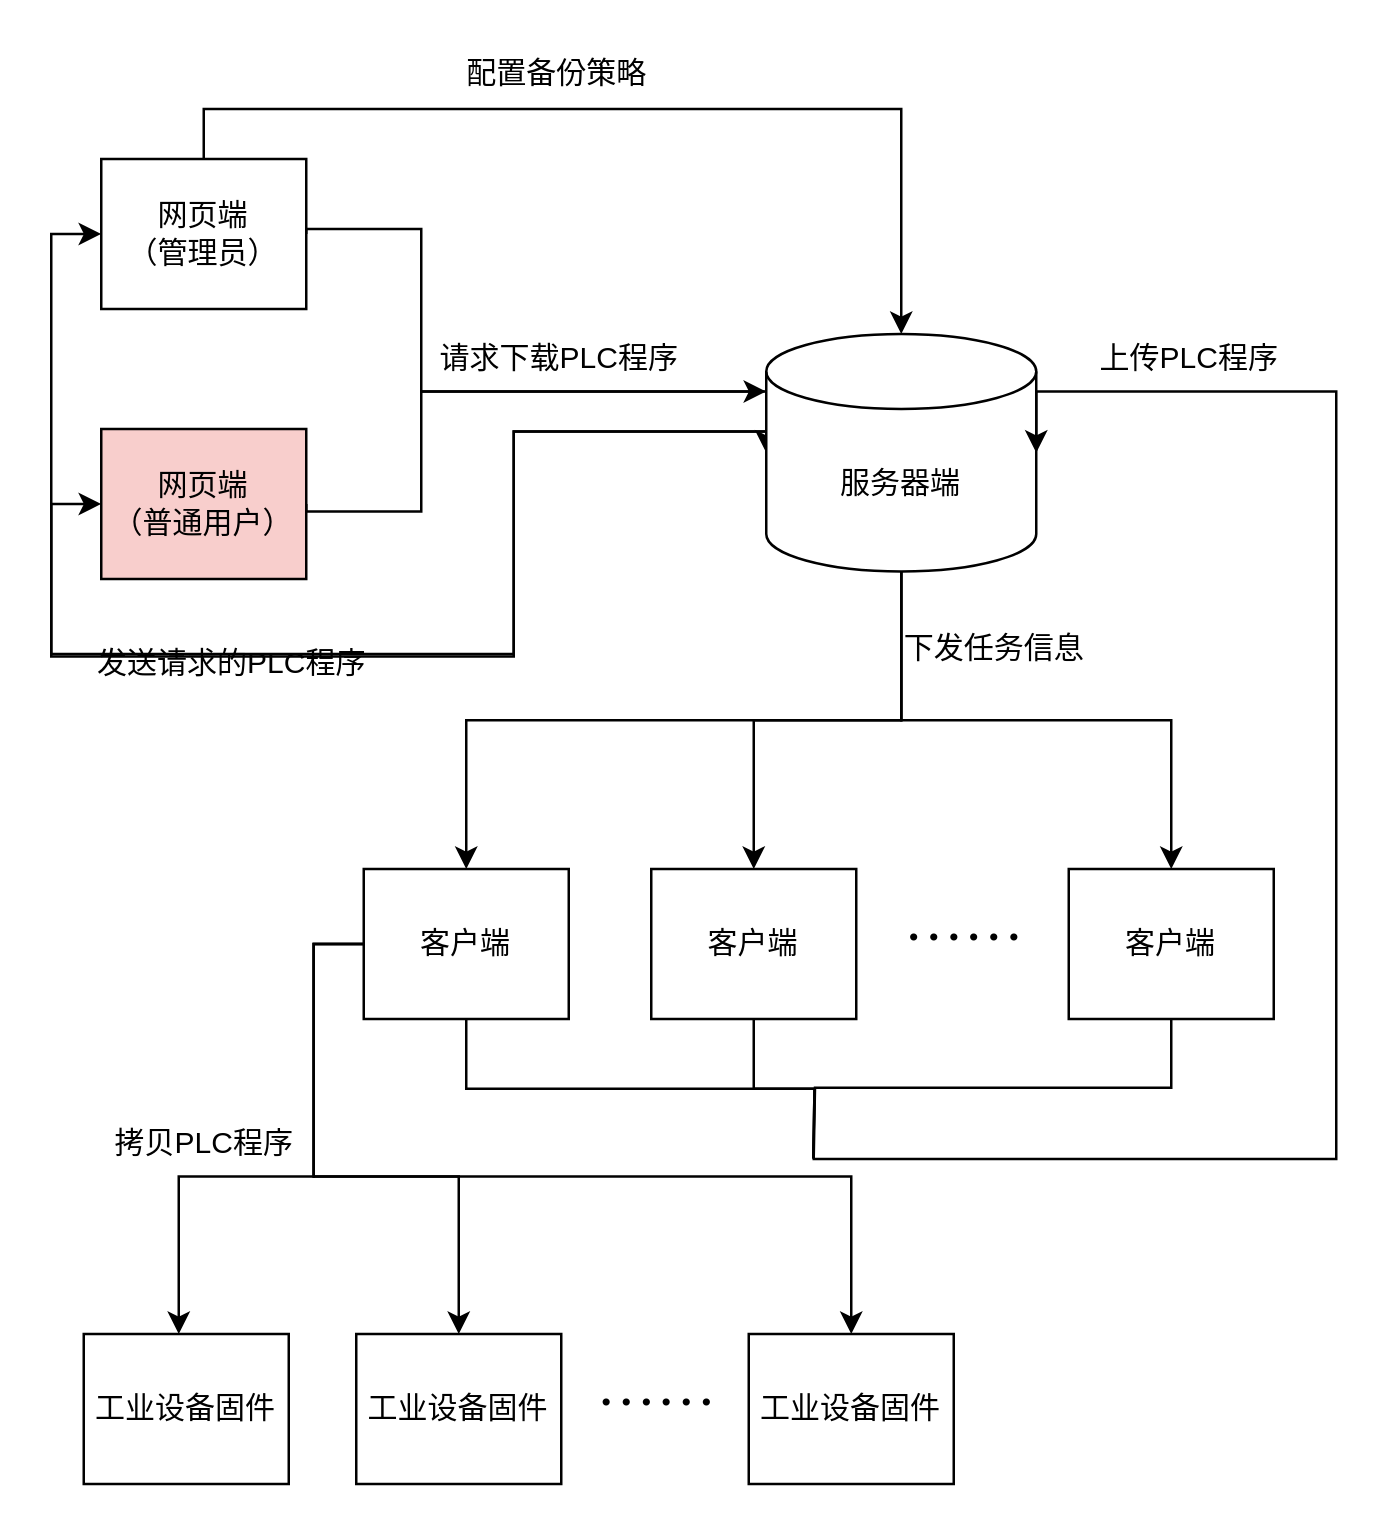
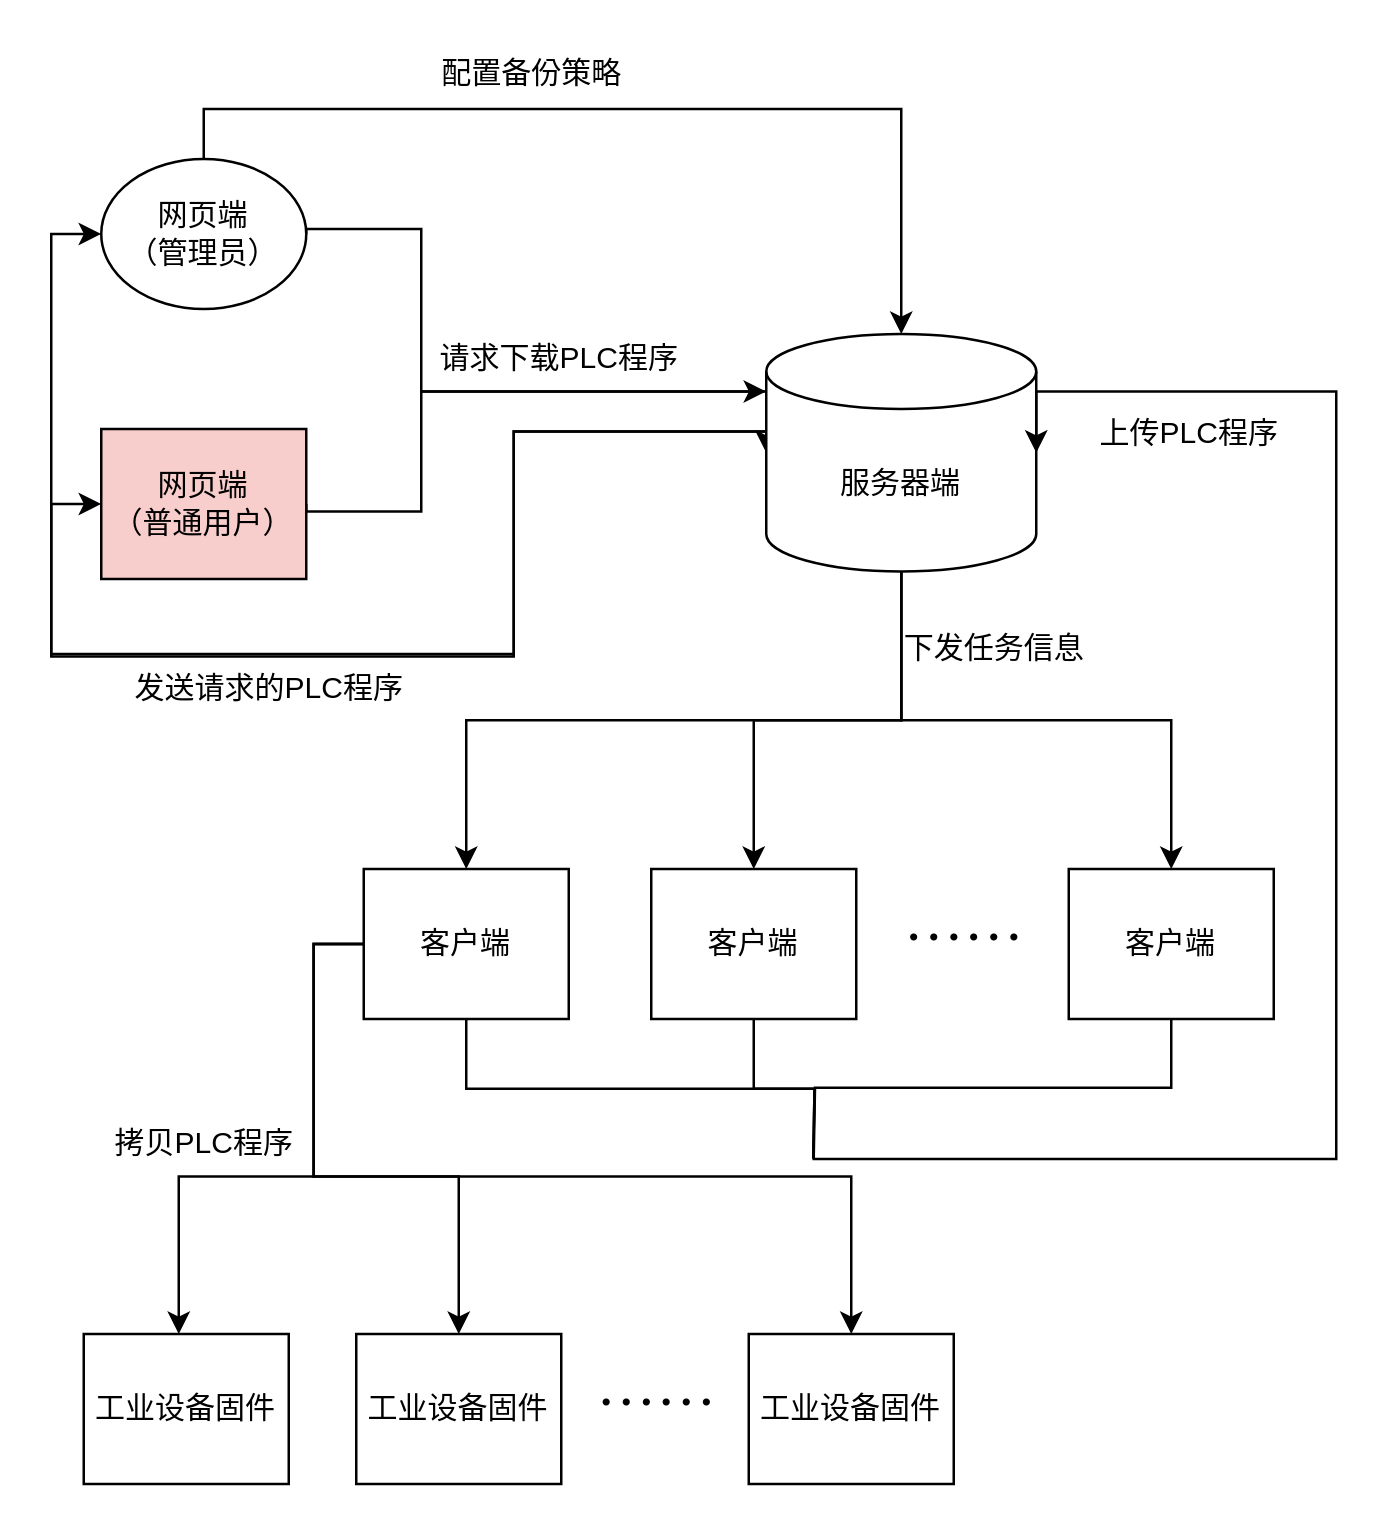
node "配置备份策略": moved (556, 74) -> (531, 74)
node "网页端 （管理员）": shape rectangle -> ellipse
node "上传PLC程序": moved (1188, 359) -> (1188, 434)
node "发送请求的PLC程序": moved (230, 664) -> (268, 689)
